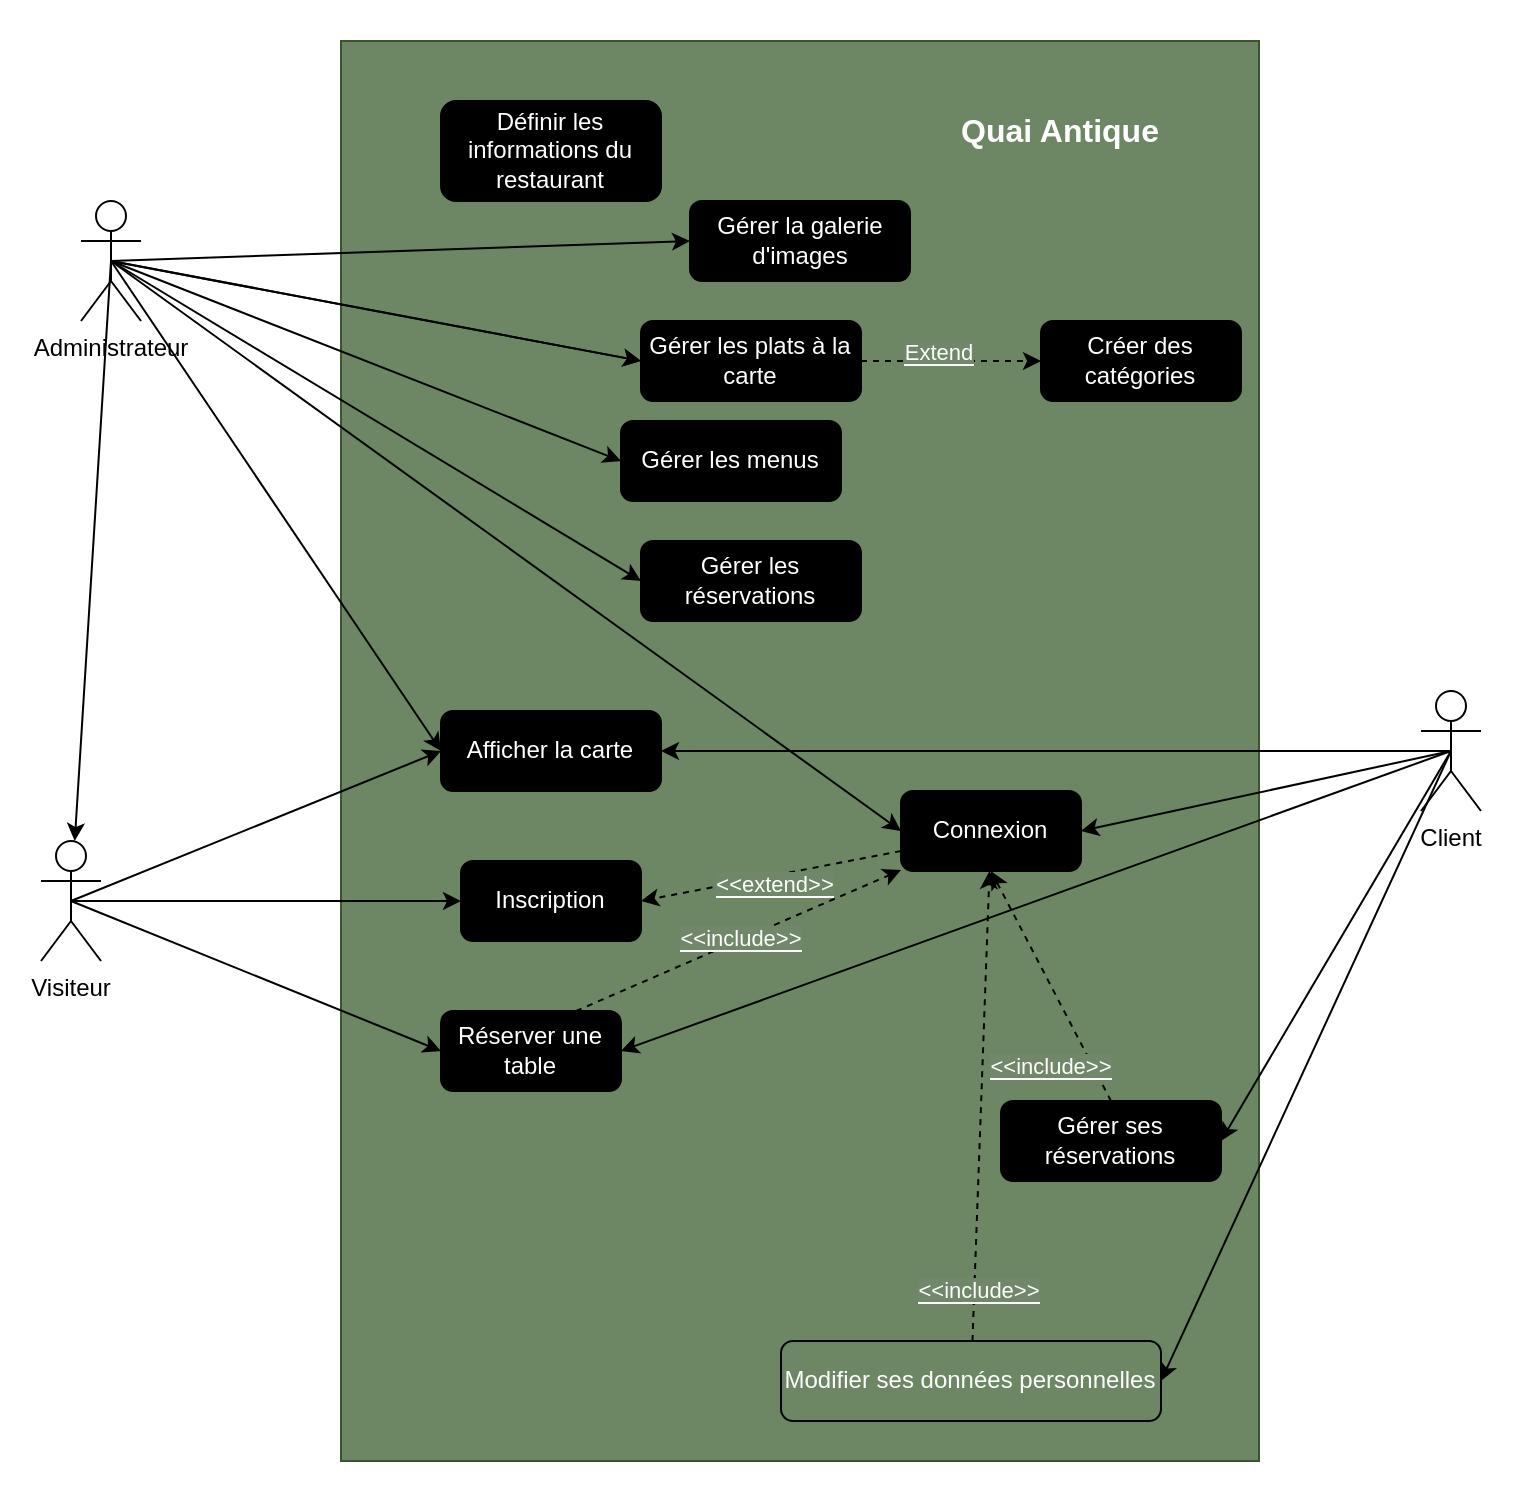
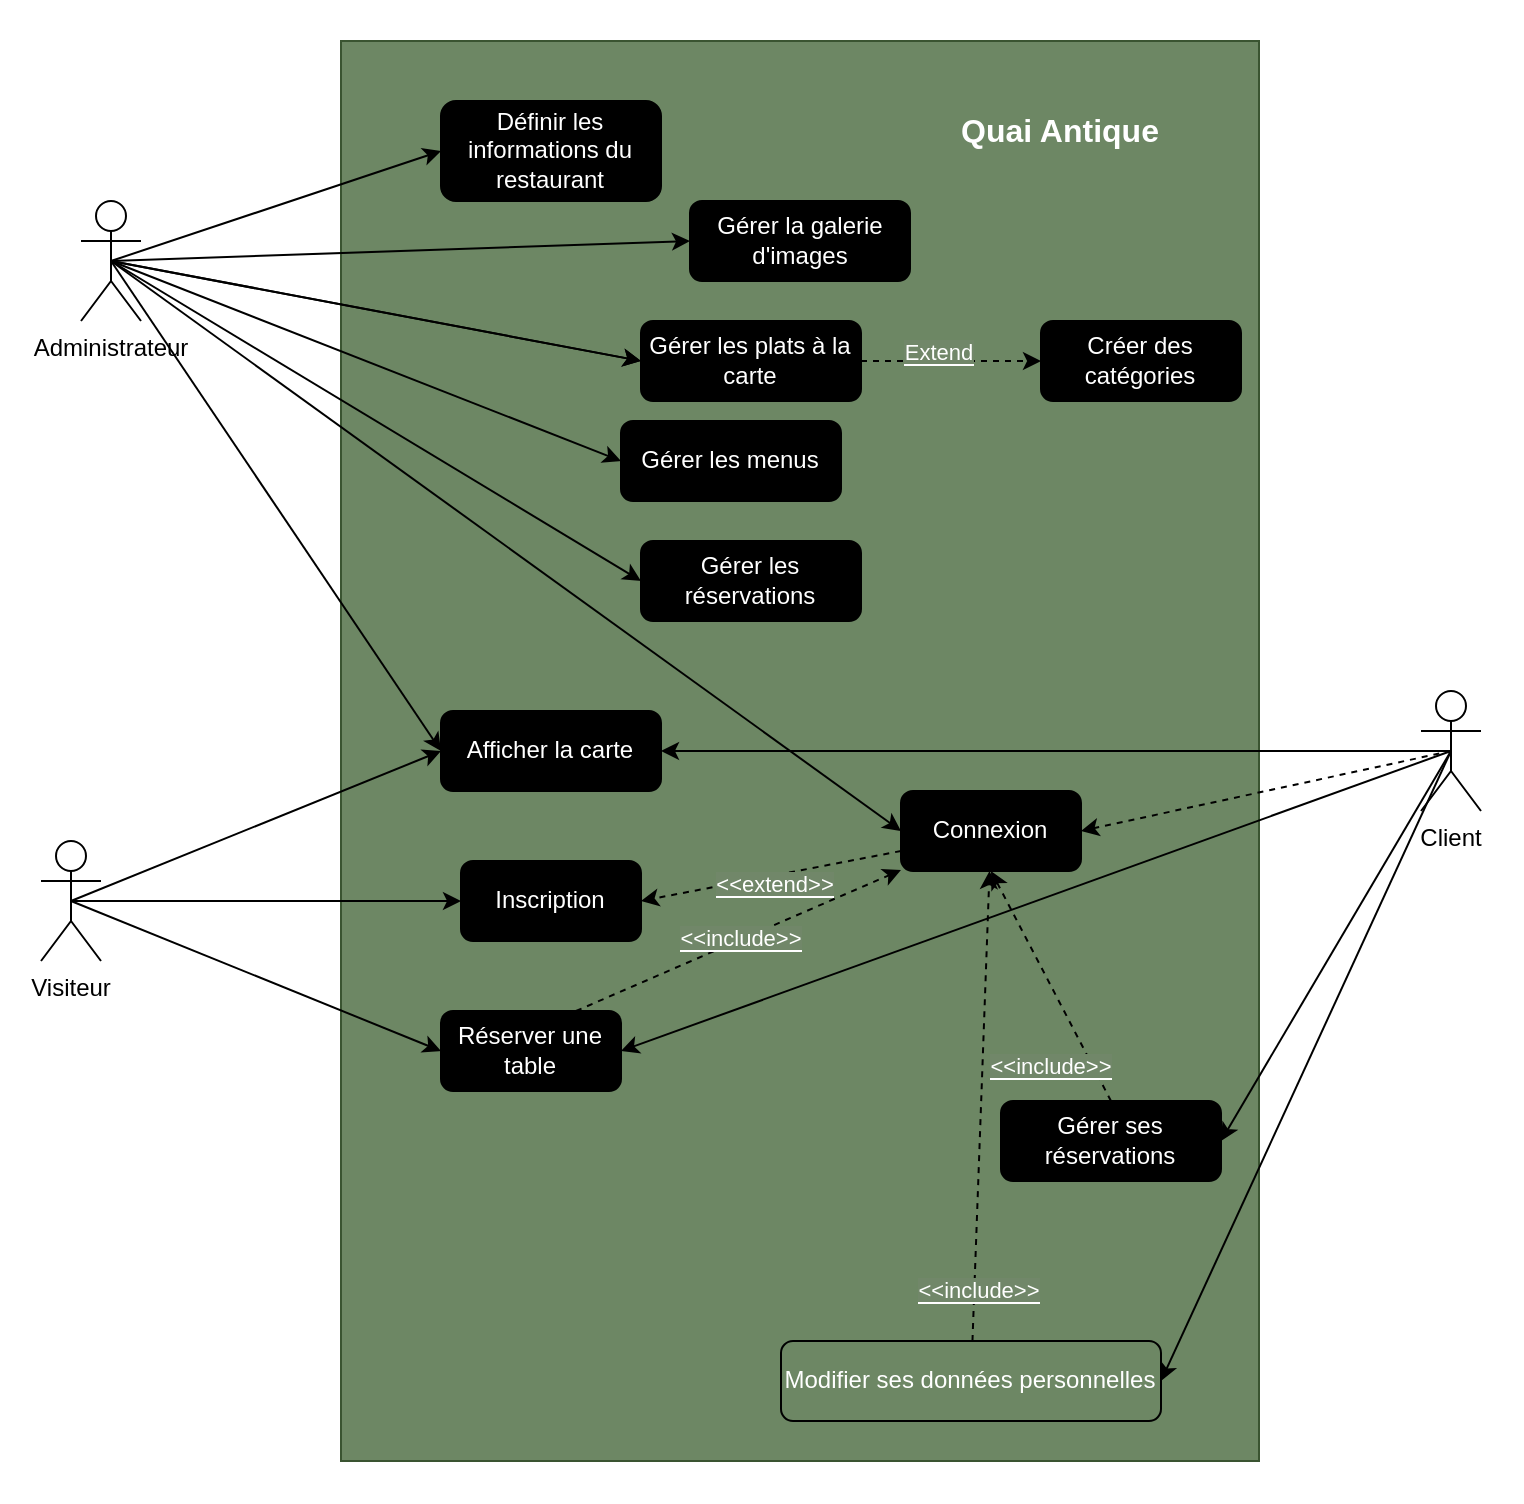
edge "Administrateur" -> "Visiteur": now "Administrateur" -> "Définir les informations du restaurant"
edge "Client" -> "Connexion": style solid -> dashed
